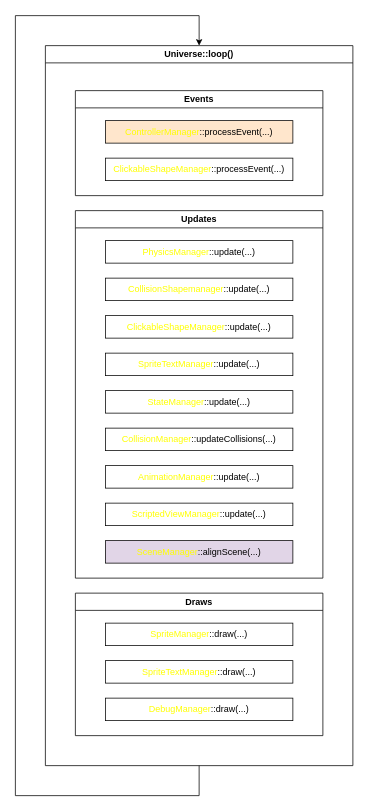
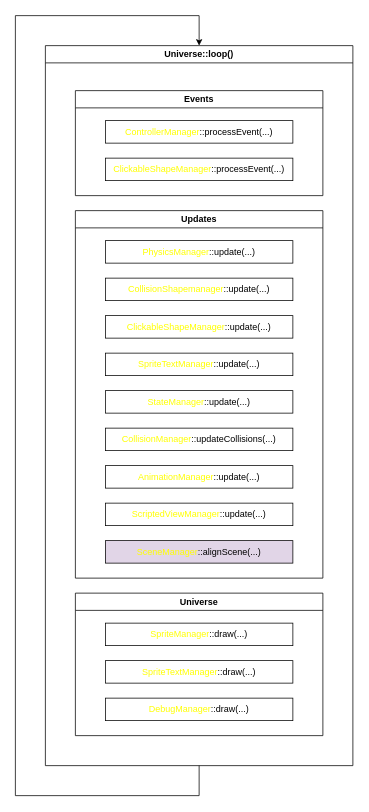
node "ControllerManager::processEvent(...)": fillcolor #ffe6cc -> #ffffff
node "Draws": label "Draws" -> "Universe"
